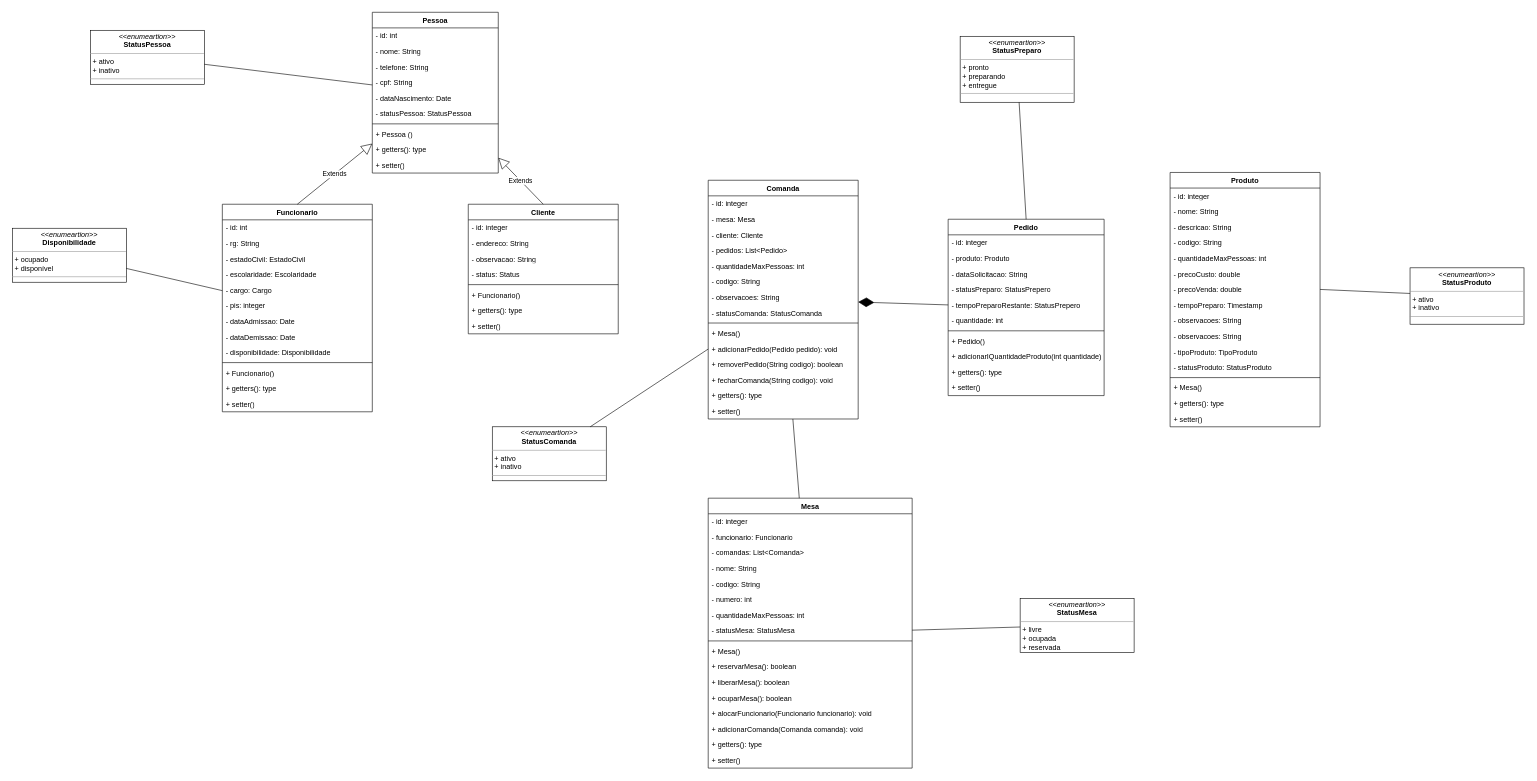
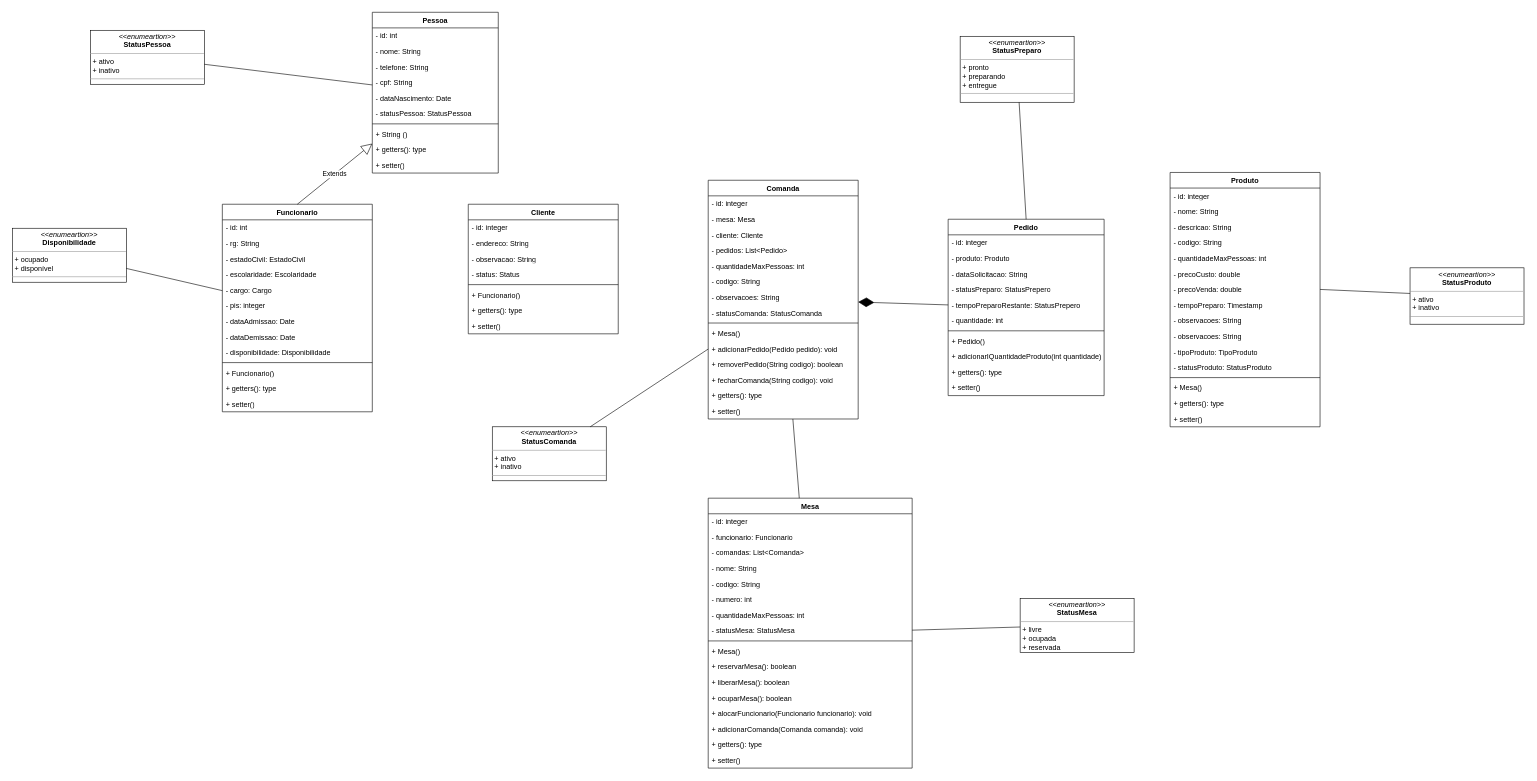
node "+ Pessoa ()": label "+ Pessoa ()" -> "+ String ()"
edge "Cliente" -> "Pessoa": removed, label "Extends"
